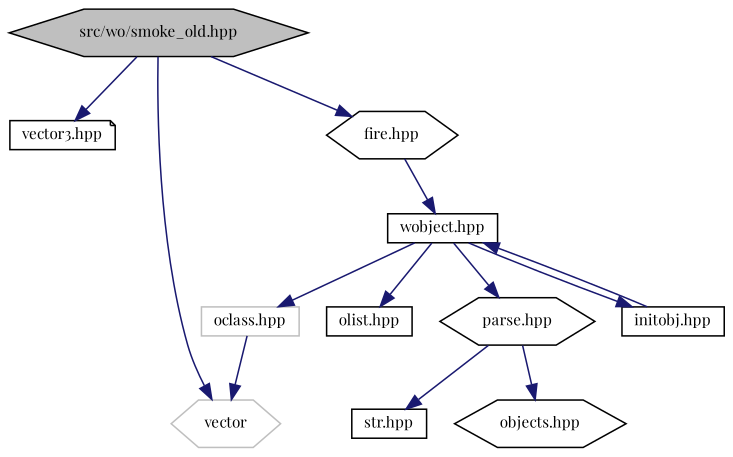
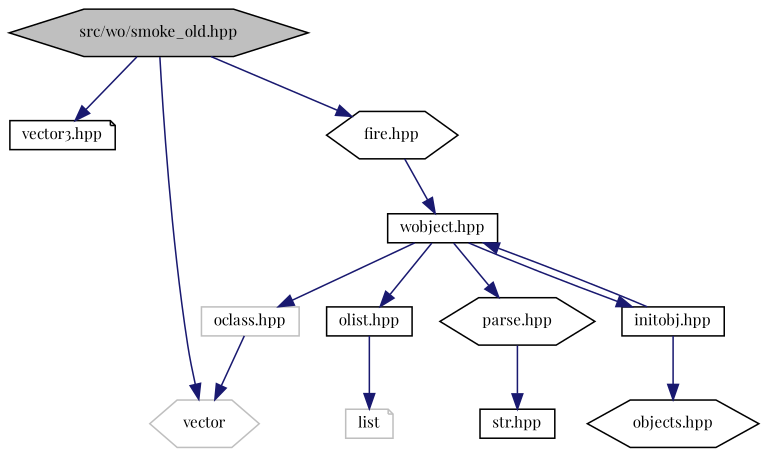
edge "parse.hpp" -> "objects.hpp": now "initobj.hpp" -> "objects.hpp"
node "list": added
